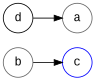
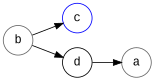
edge "b" -> "d": added
